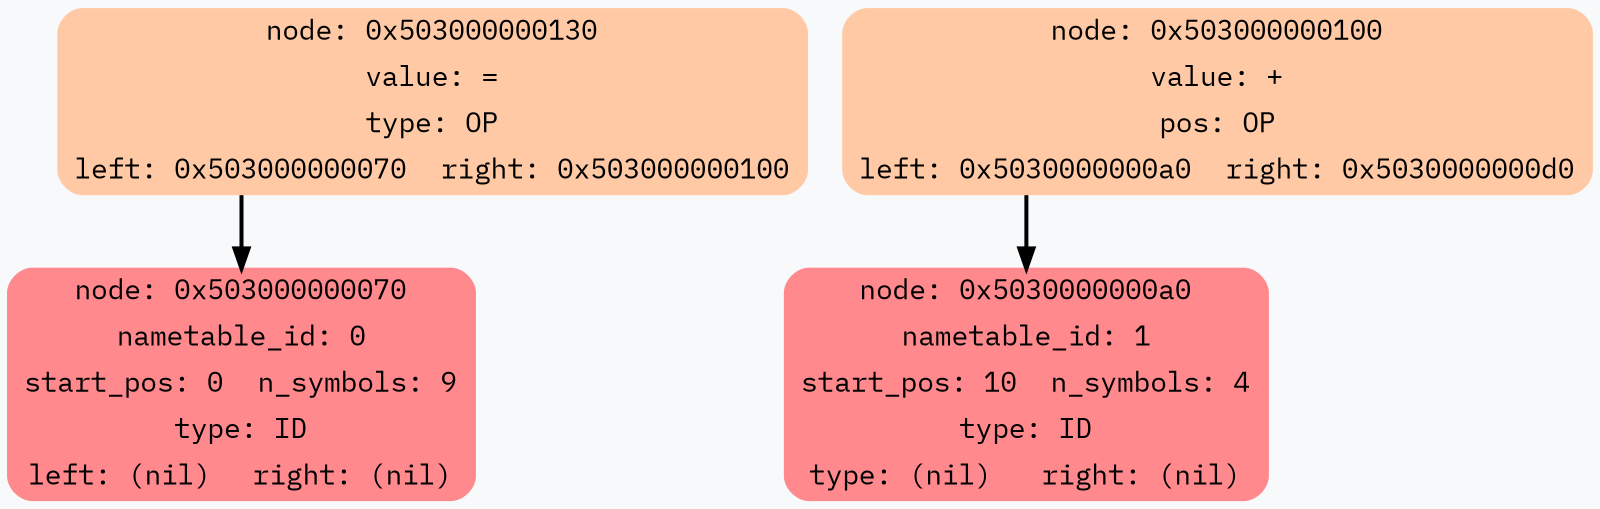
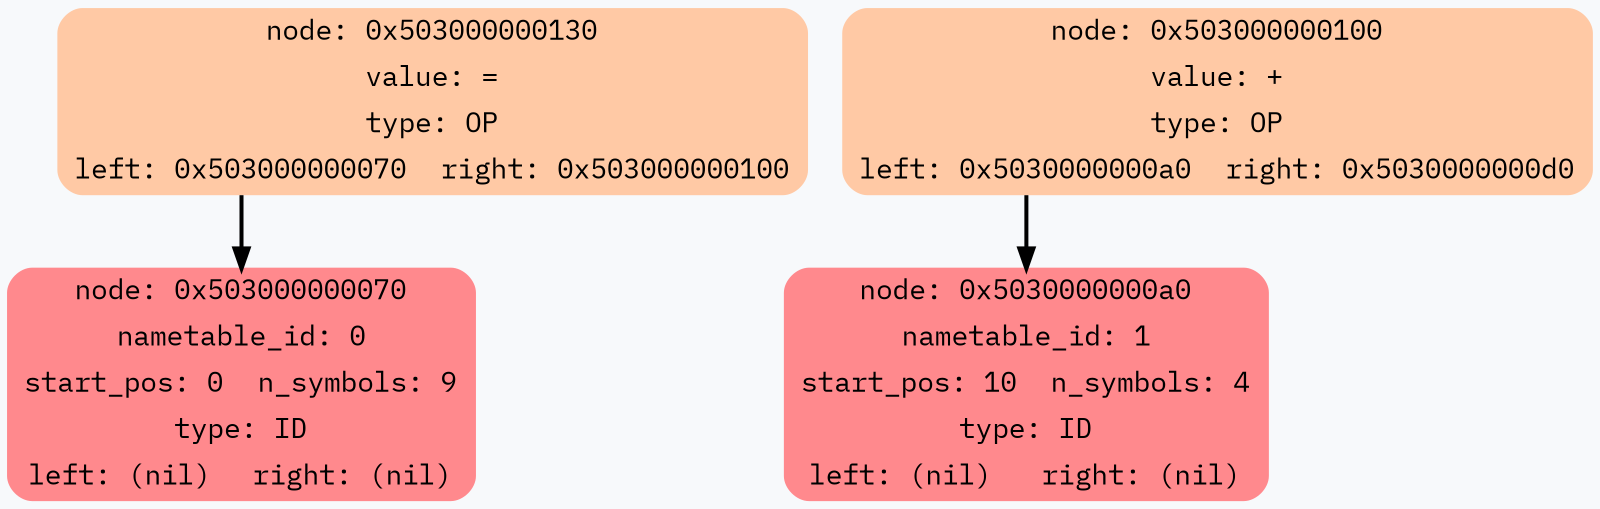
node "node: 0x503000000100": text "pos: OP" -> "type: OP"
node "node: 0x5030000000a0": text "type: (nil)" -> "left: (nil)"
